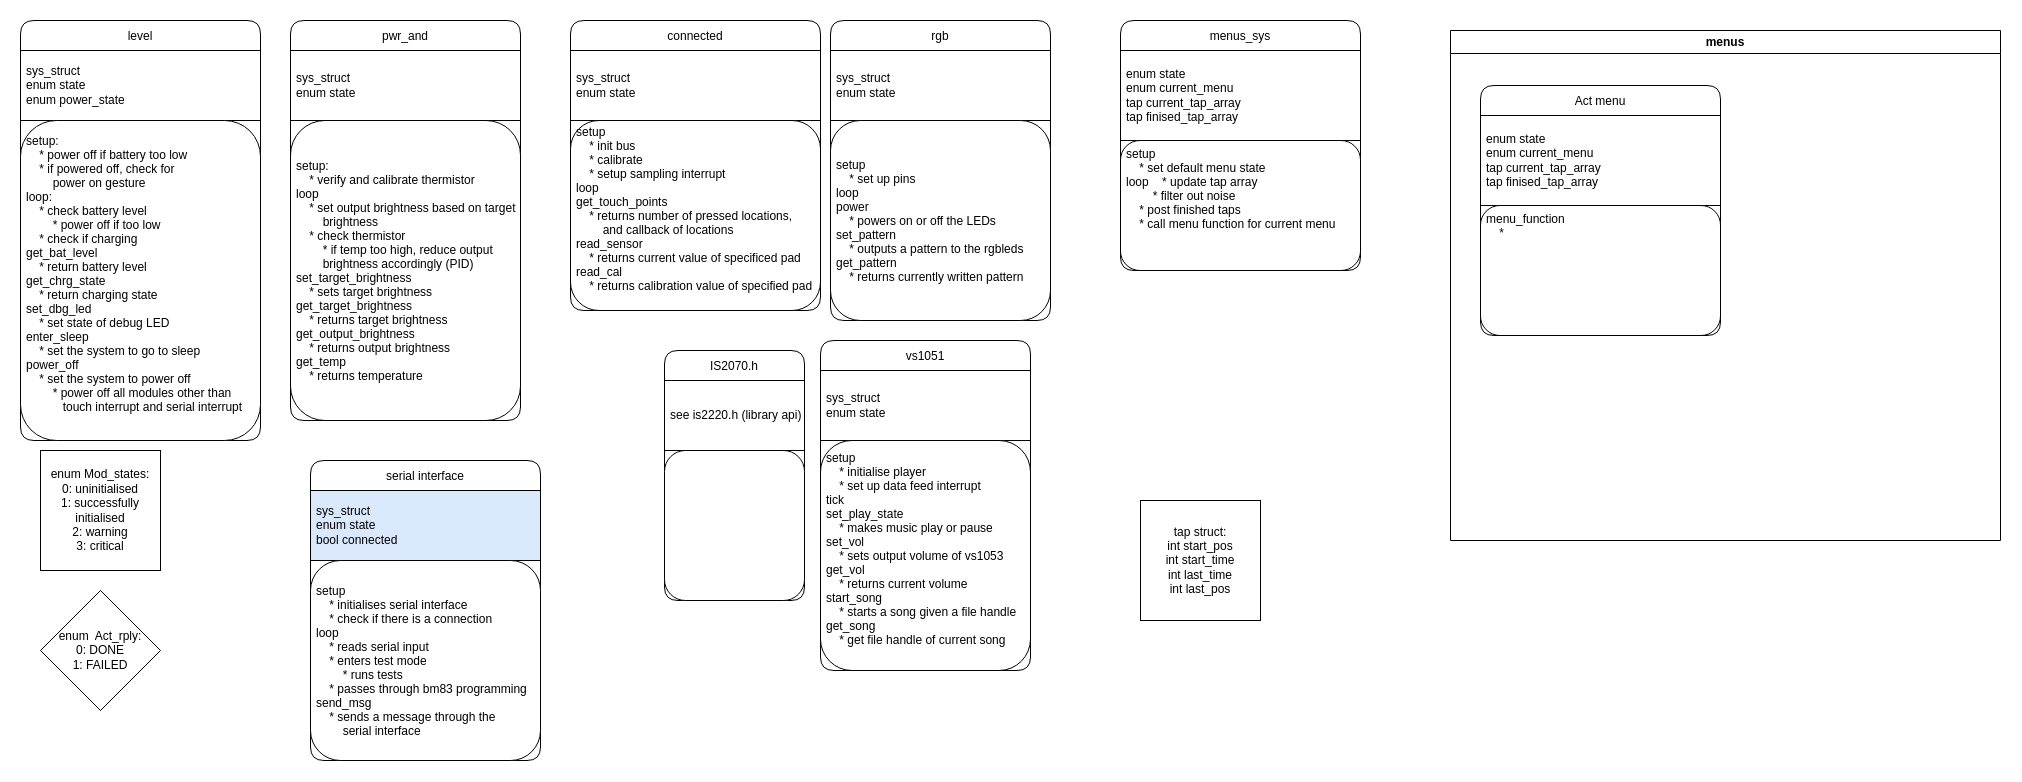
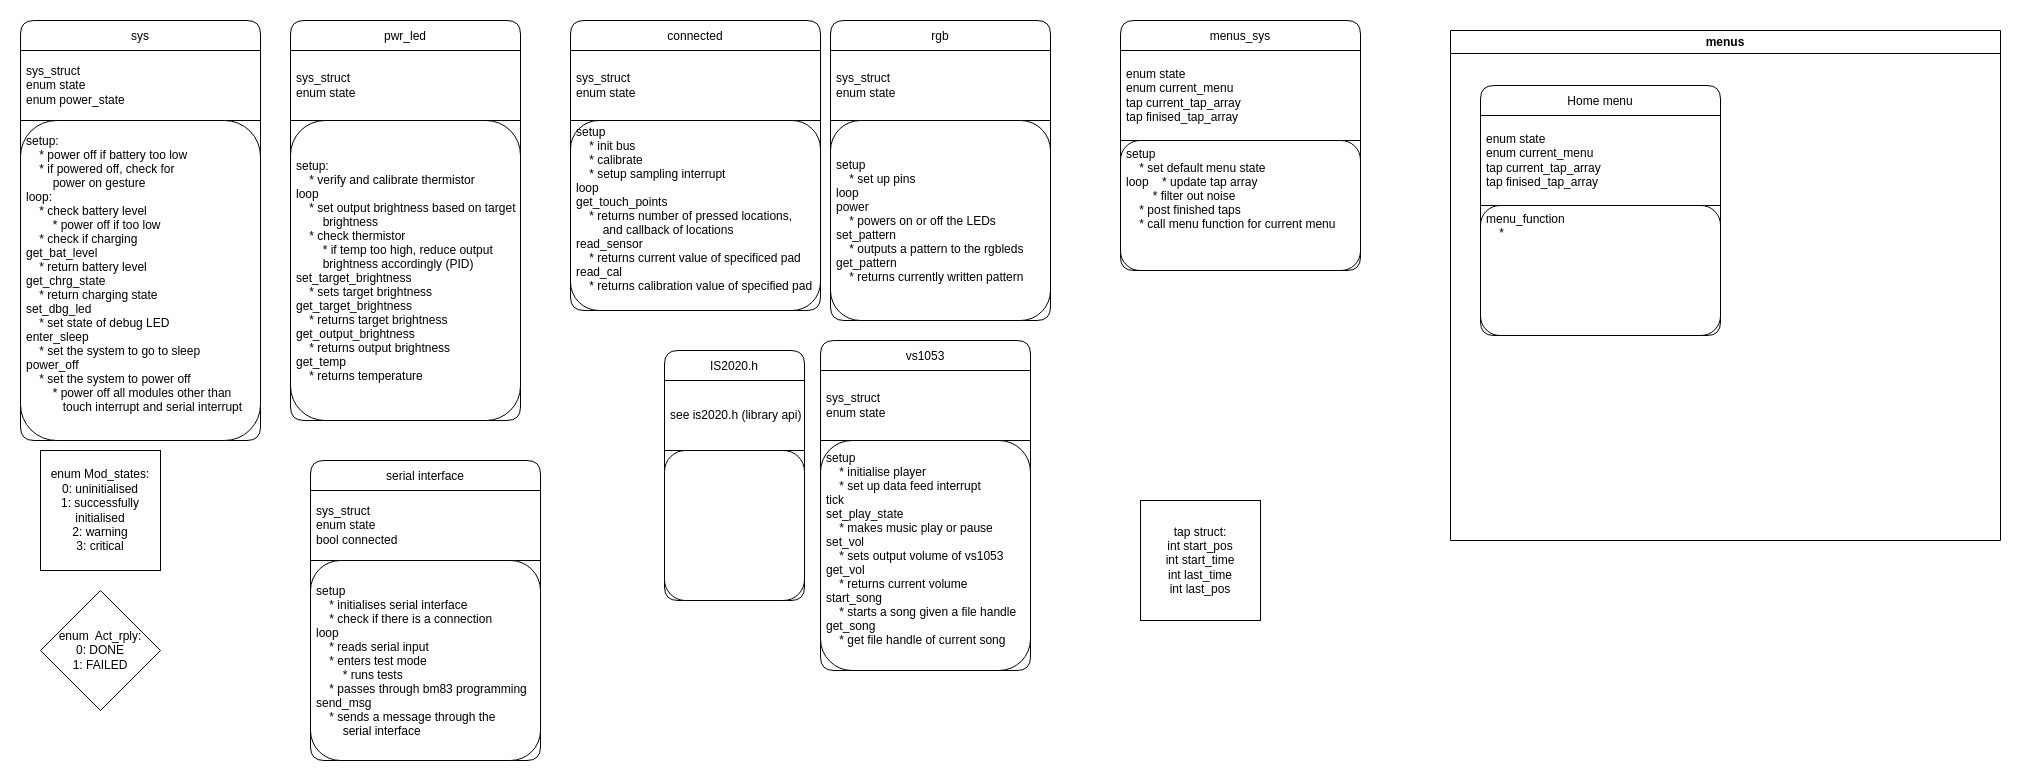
node "level": label "level" -> "sys"
node "pwr_and": label "pwr_and" -> "pwr_led"
node "Act menu": label "Act menu" -> "Home menu"
node "vs1051": label "vs1051" -> "vs1053"
node "IS2070.h": label "IS2070.h" -> "IS2020.h"
node "see is2220.h (library api)": label "see is2220.h (library api)" -> "see is2020.h (library api)"
node "sys_struct enum state bool connected": fillcolor #dae8fc -> #ffffff
